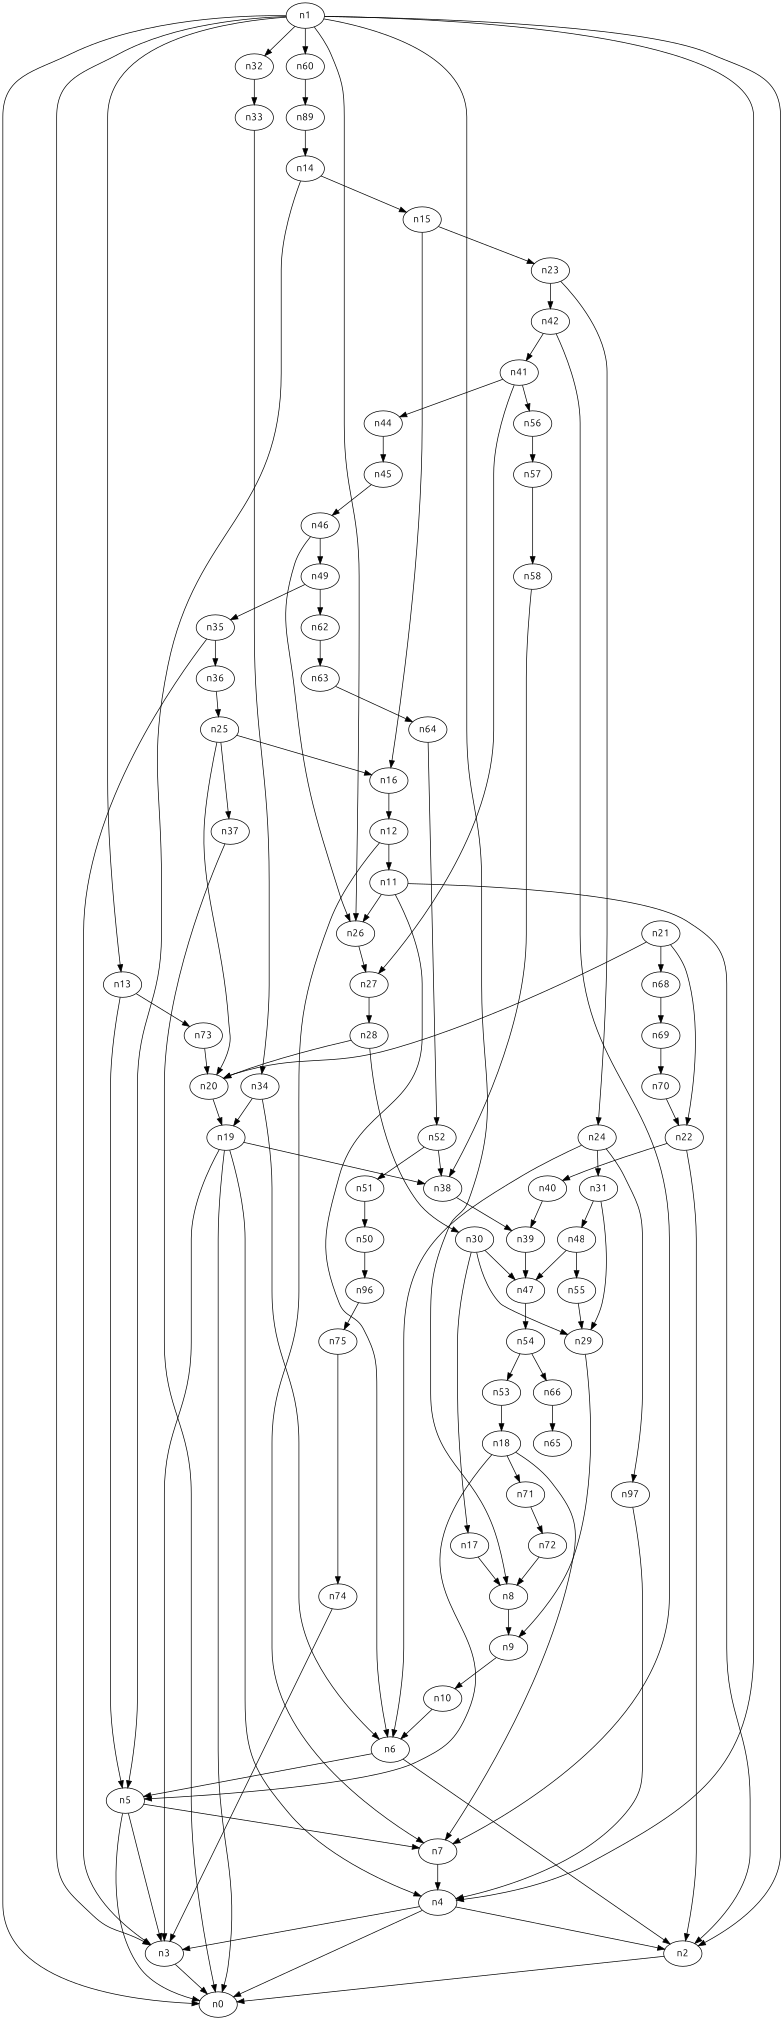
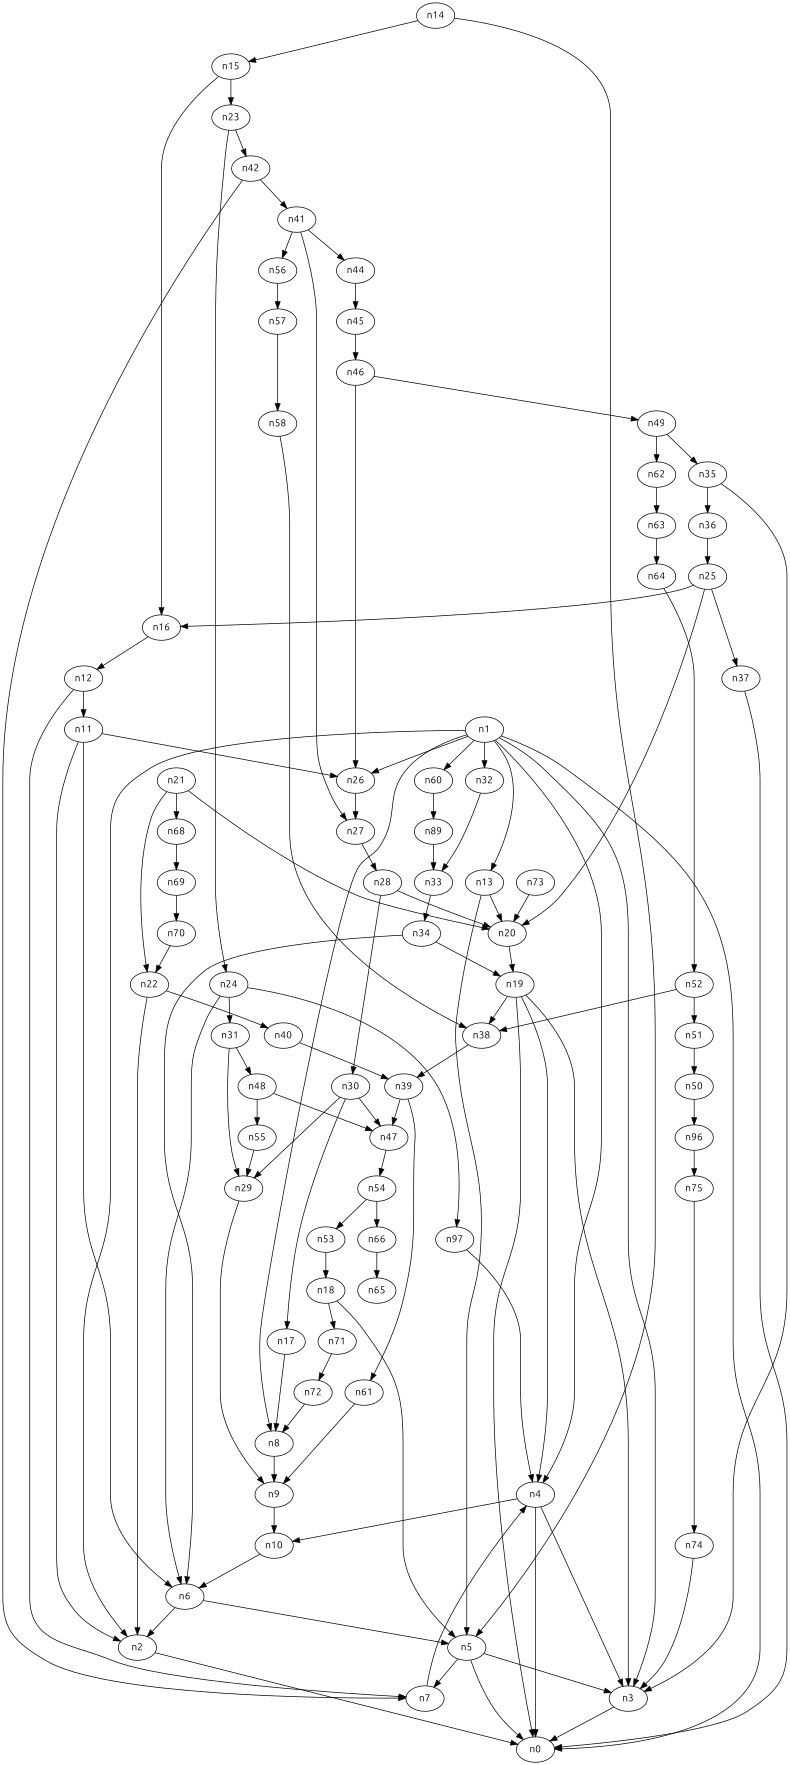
edge "n89" -> "n14": now "n89" -> "n33"
edge "n13" -> "n73": now "n13" -> "n20"
node "n61": added
edge "n18" -> "n7": removed
edge "n4" -> "n2": now "n4" -> "n10"
